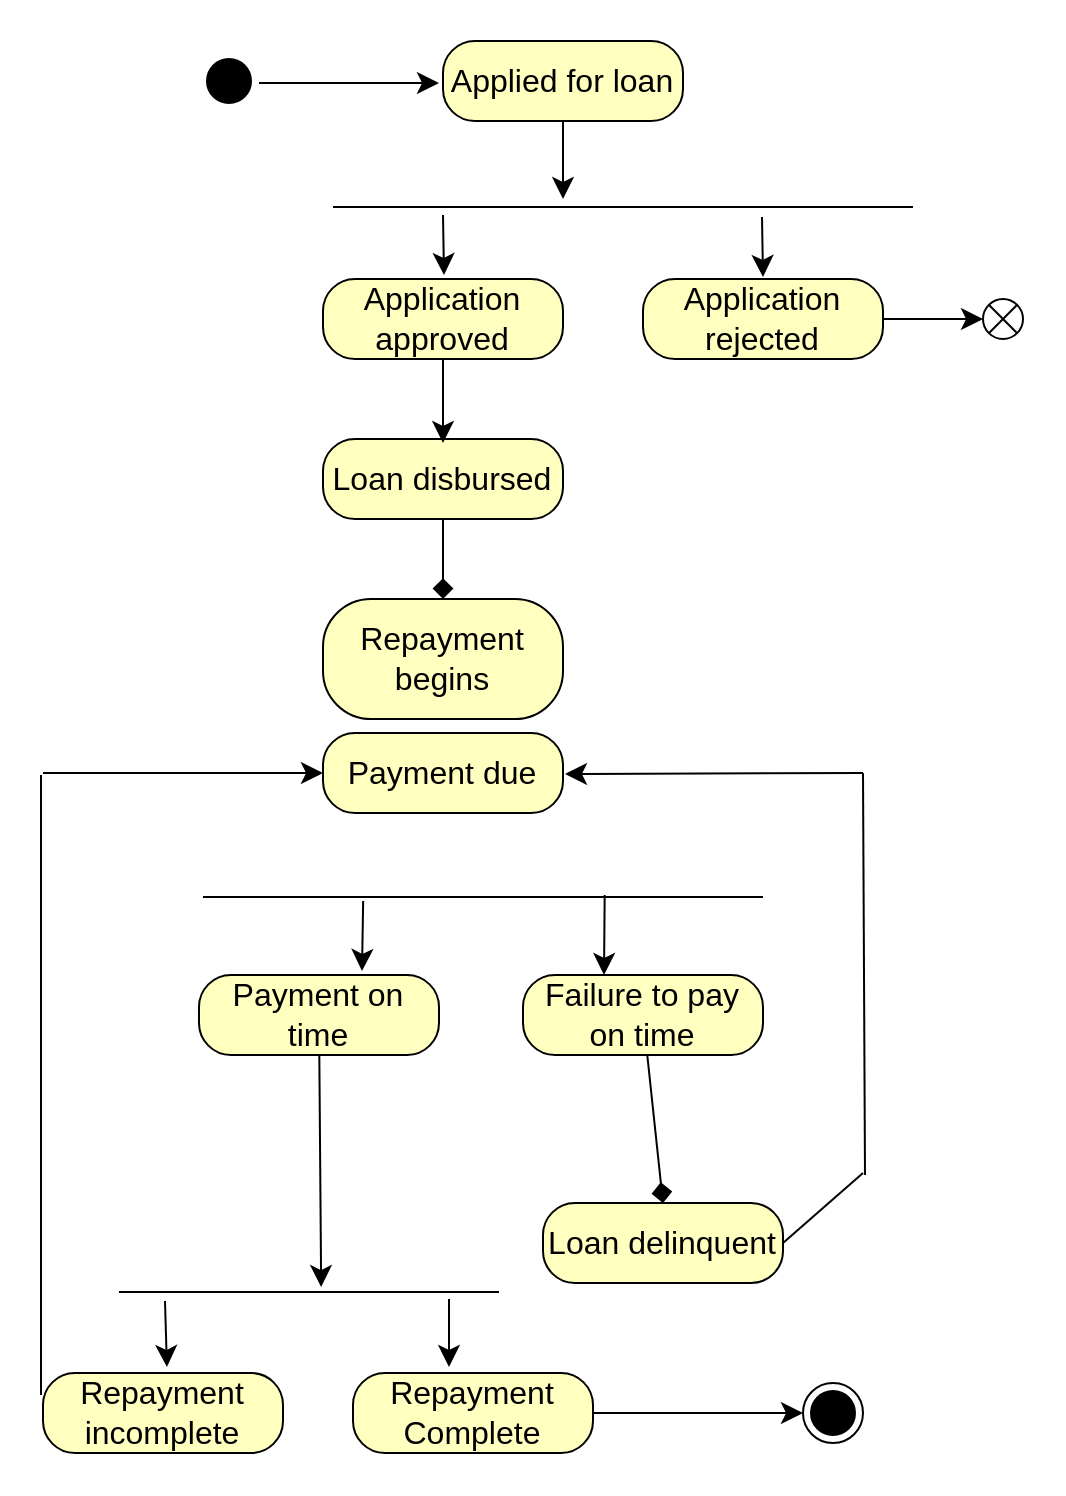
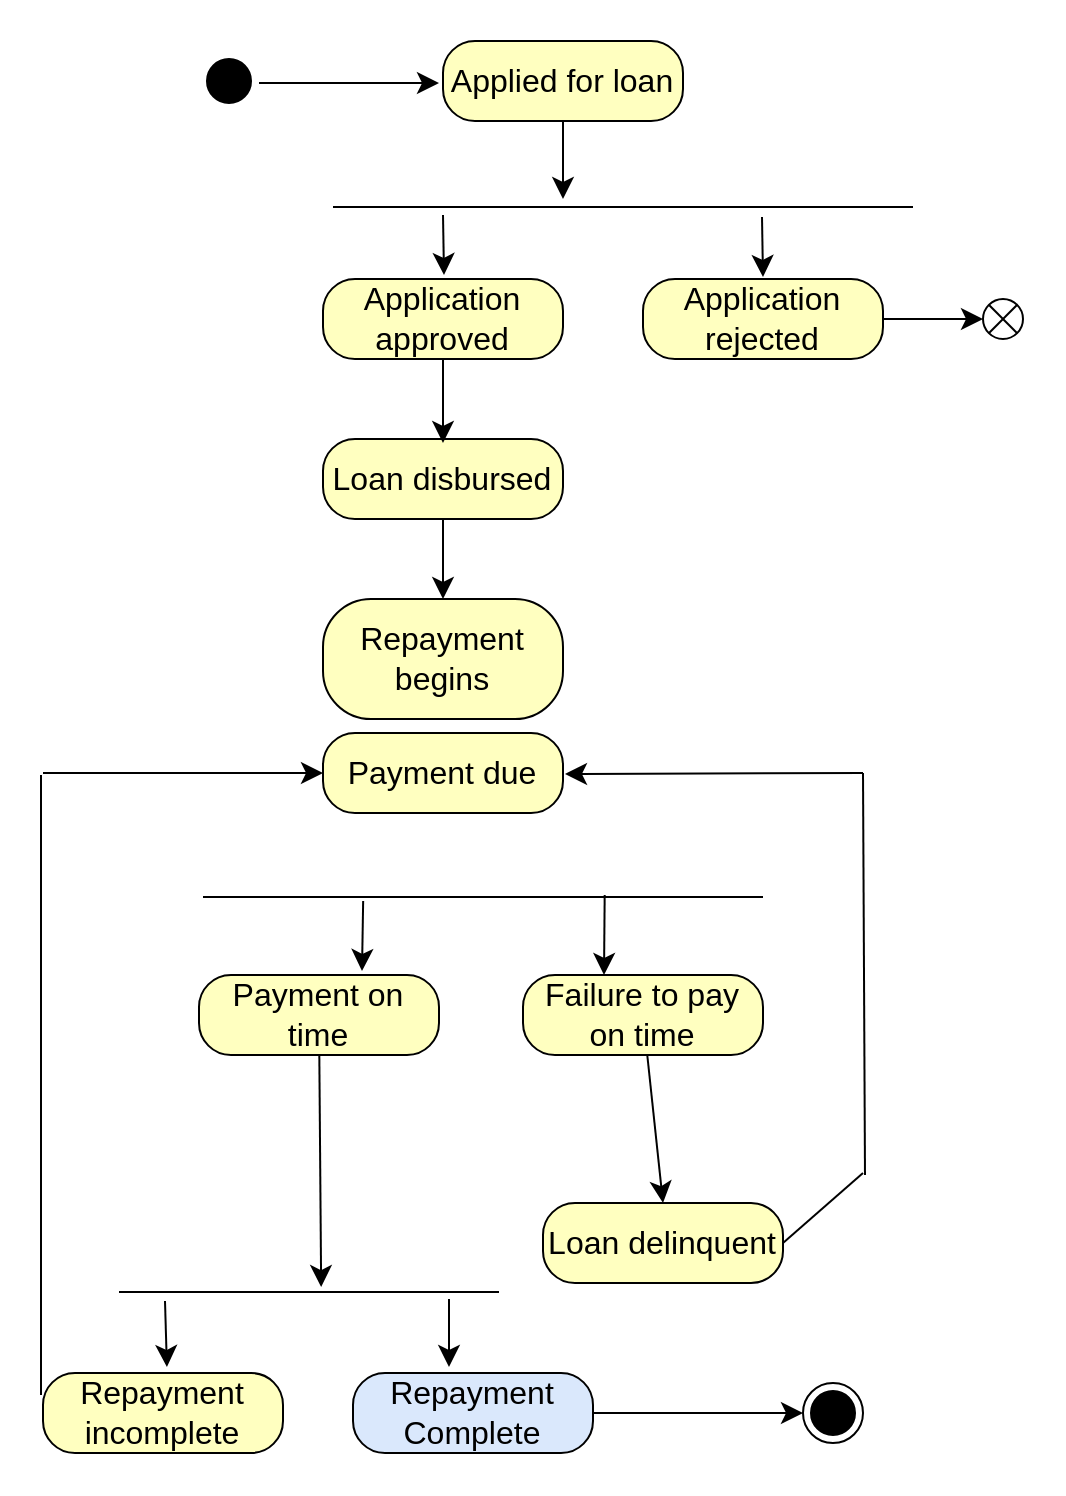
edge "Application approved" -> "Repayment begins": arrowhead diamond -> classic
edge "Failure to pay on time" -> "Loan delinquent": arrowhead diamond -> classic
node "Repayment Complete": fillcolor #ffffc0 -> #dae8fc
